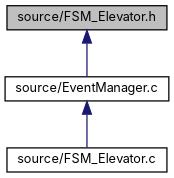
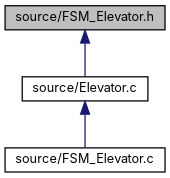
node "source/EventManager.c": label "source/EventManager.c" -> "source/Elevator.c"
